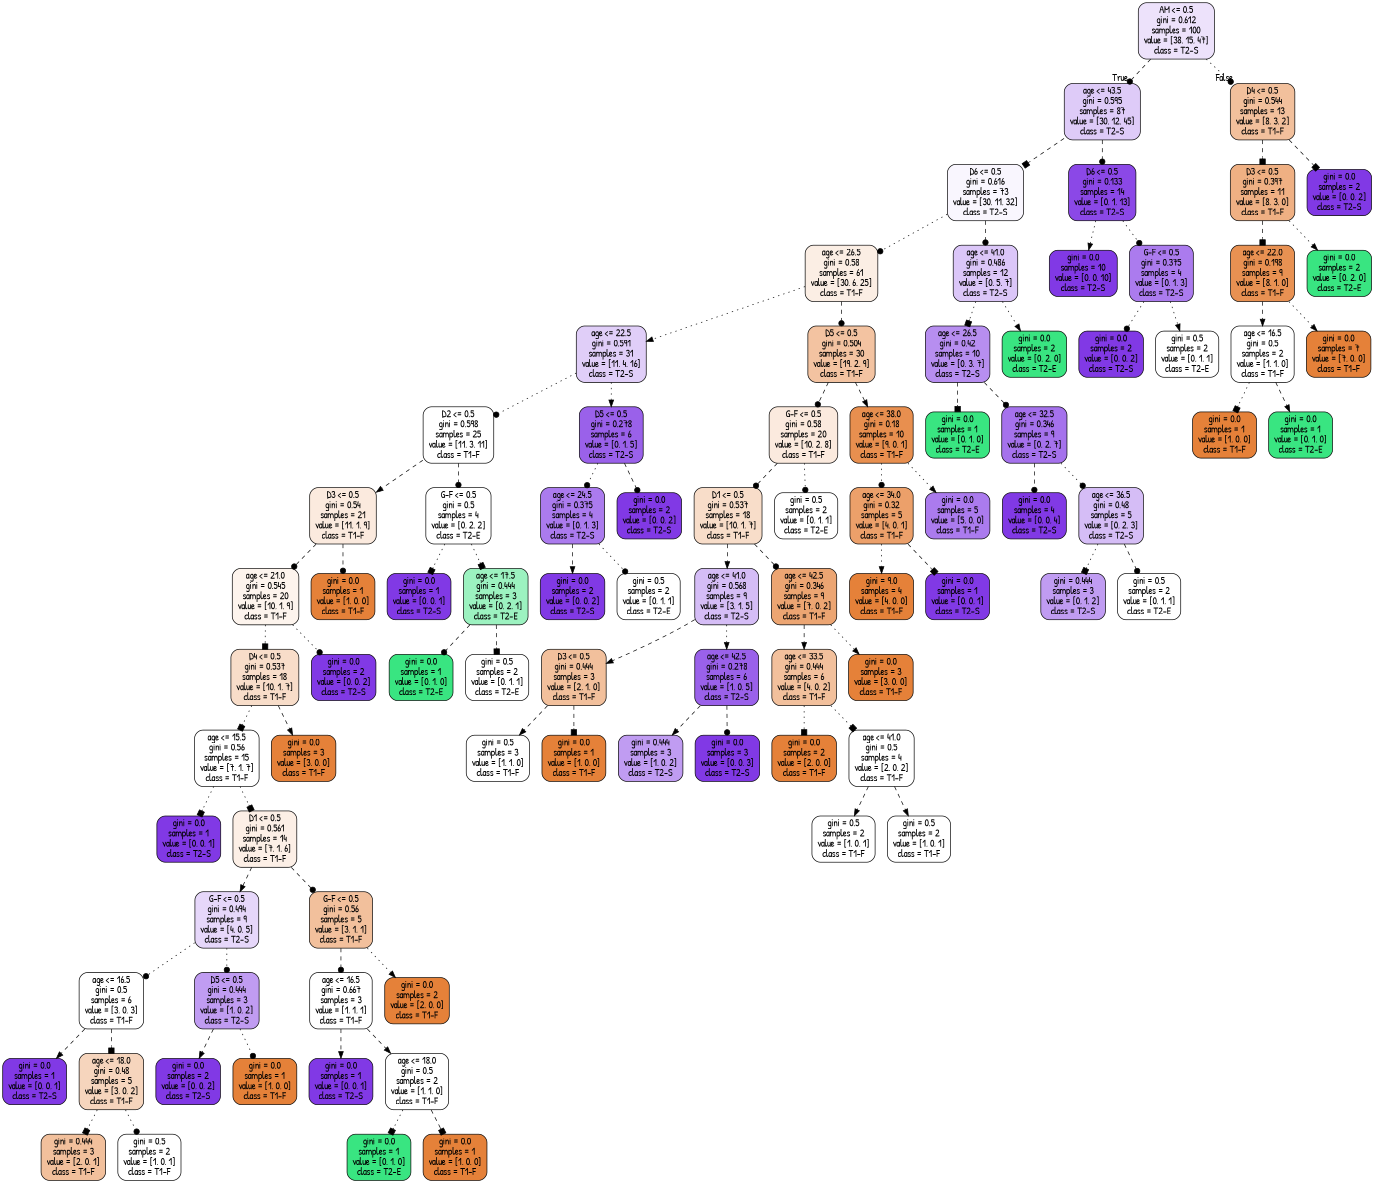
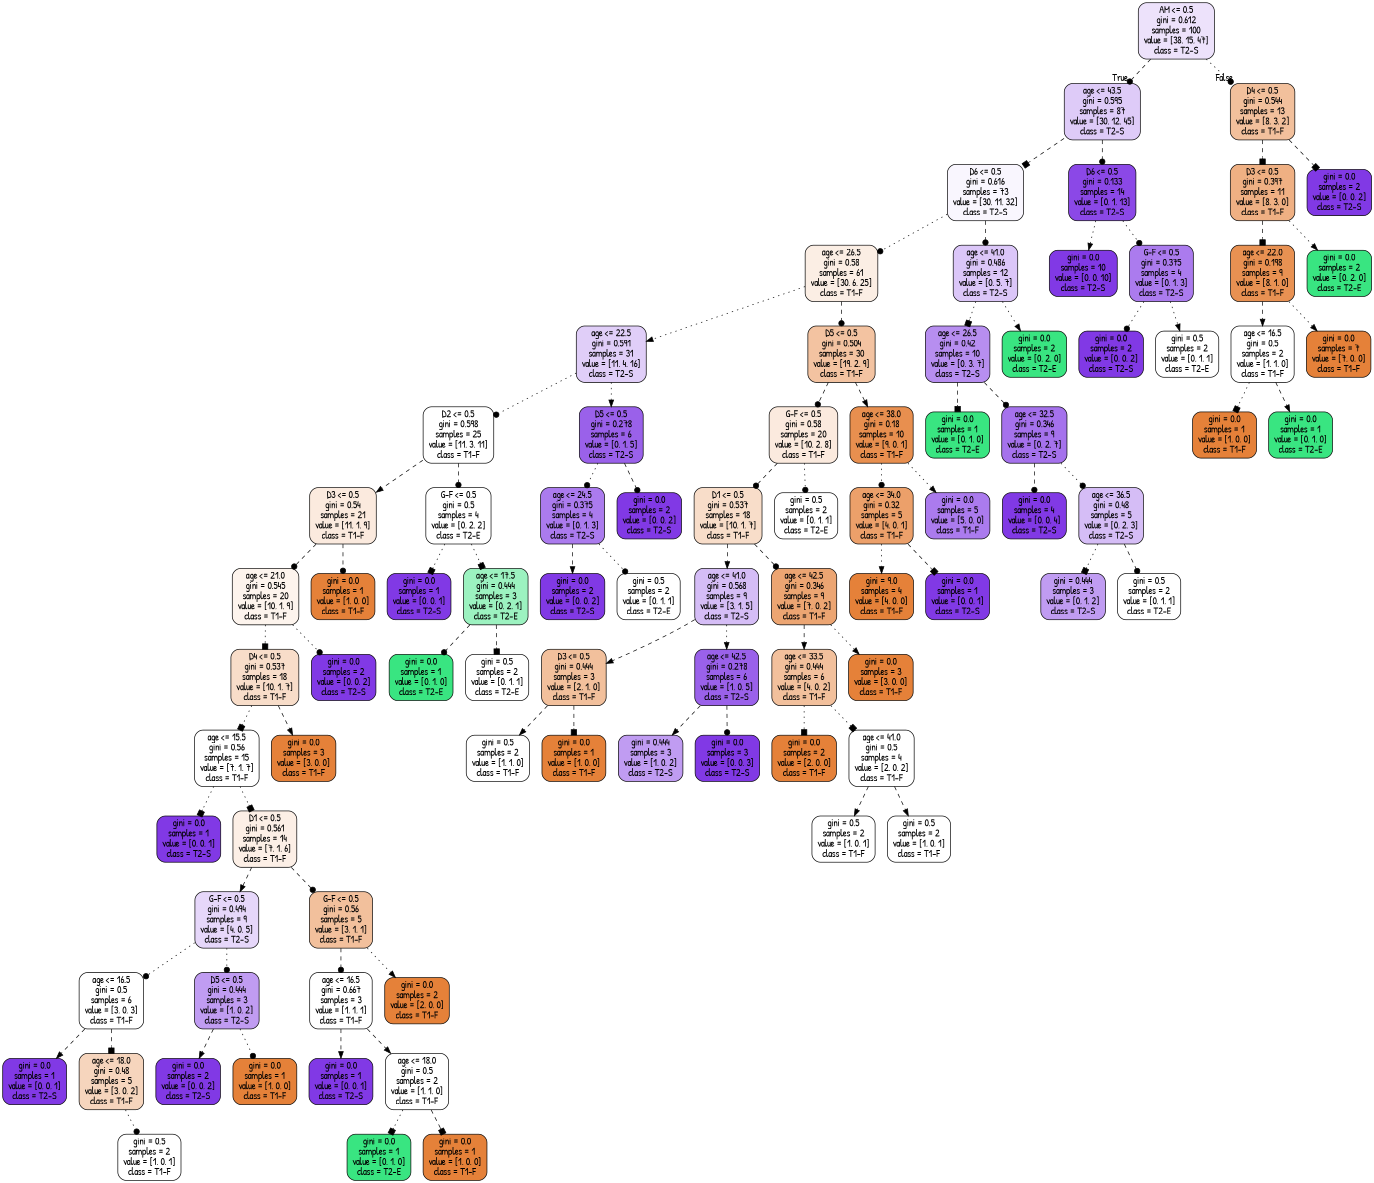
node "gini = 0.5 samples = 3 value = [1, 1, 0] class = T1-F": label "gini = 0.5 samples = 3 value = [1, 1, 0] class = T1-F" -> "gini = 0.5 samples = 2 value = [1, 1, 0] class = T1-F"
node "gini = 0.444 samples = 3 value = [2, 0, 1] class = T1-F": removed
